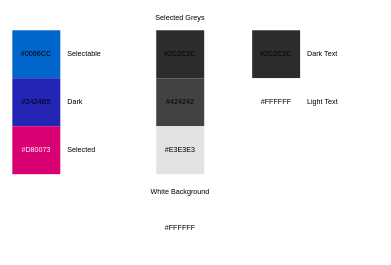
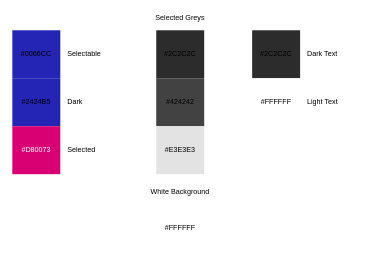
node "#0066CC": fillcolor #0066cc -> #2424b5
